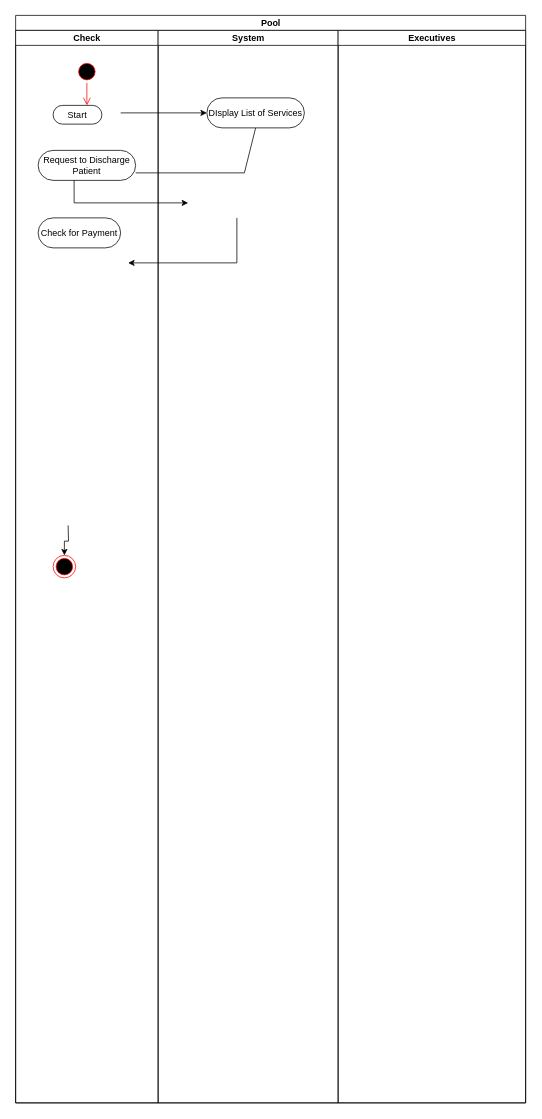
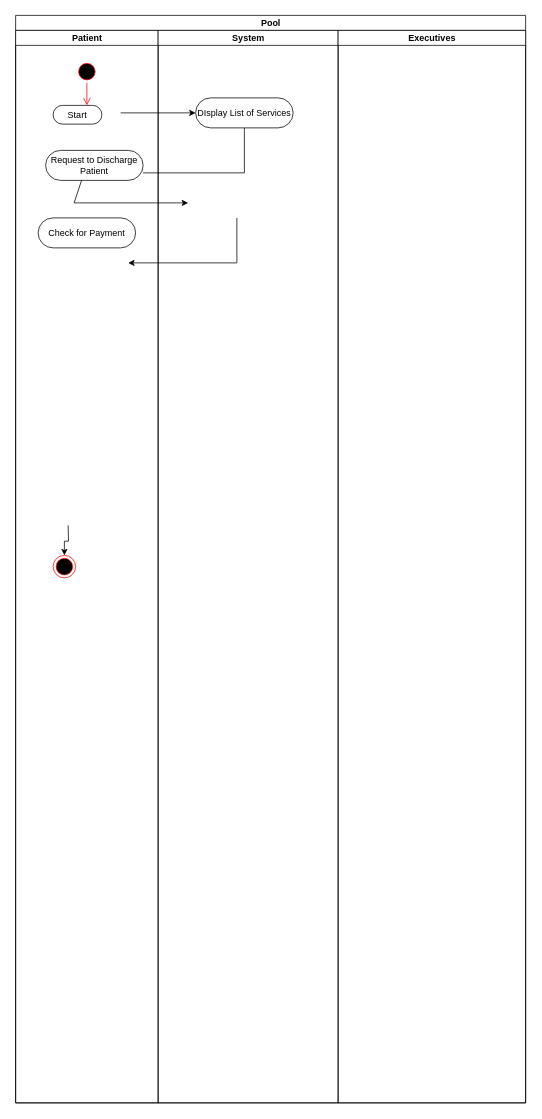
node "Check": label "Check" -> "Patient"
node "DIsplay List of Services": moved (255, 113) -> (244, 113)
node "Request to Discharge Patient": moved (87, 165) -> (94, 165)
node "Check for Payment": size 83x30 -> 98x30
